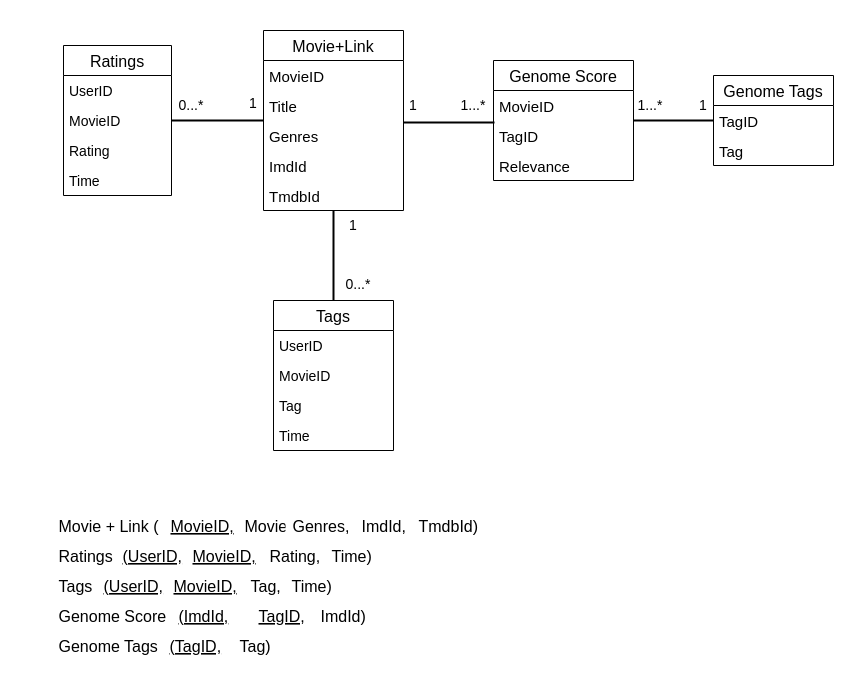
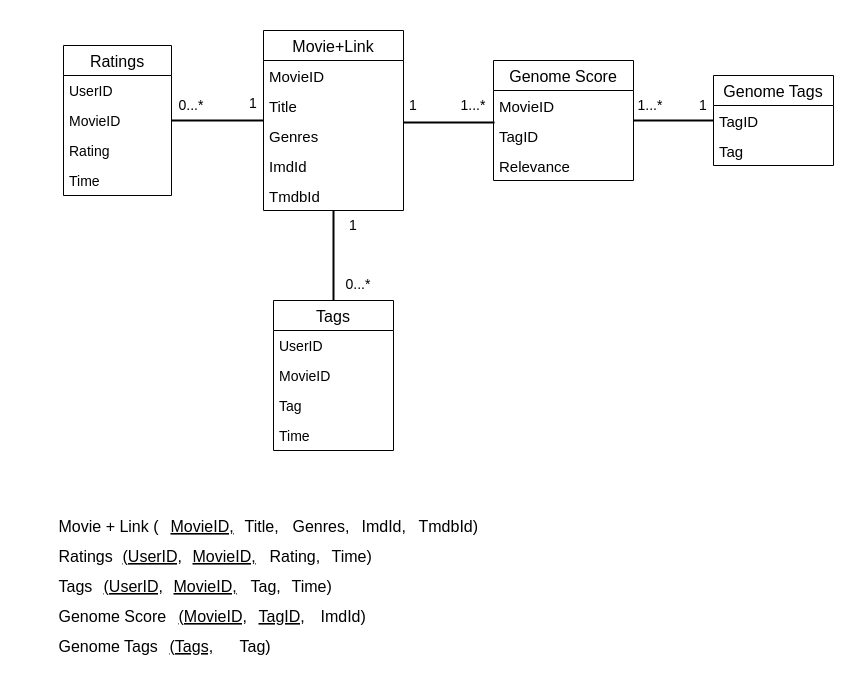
node "Movie,": label "Movie," -> "Title,"
node "(ImdId,": label "(ImdId," -> "(MovieID,"
node "(TagID,": label "(TagID," -> "(Tags,"
